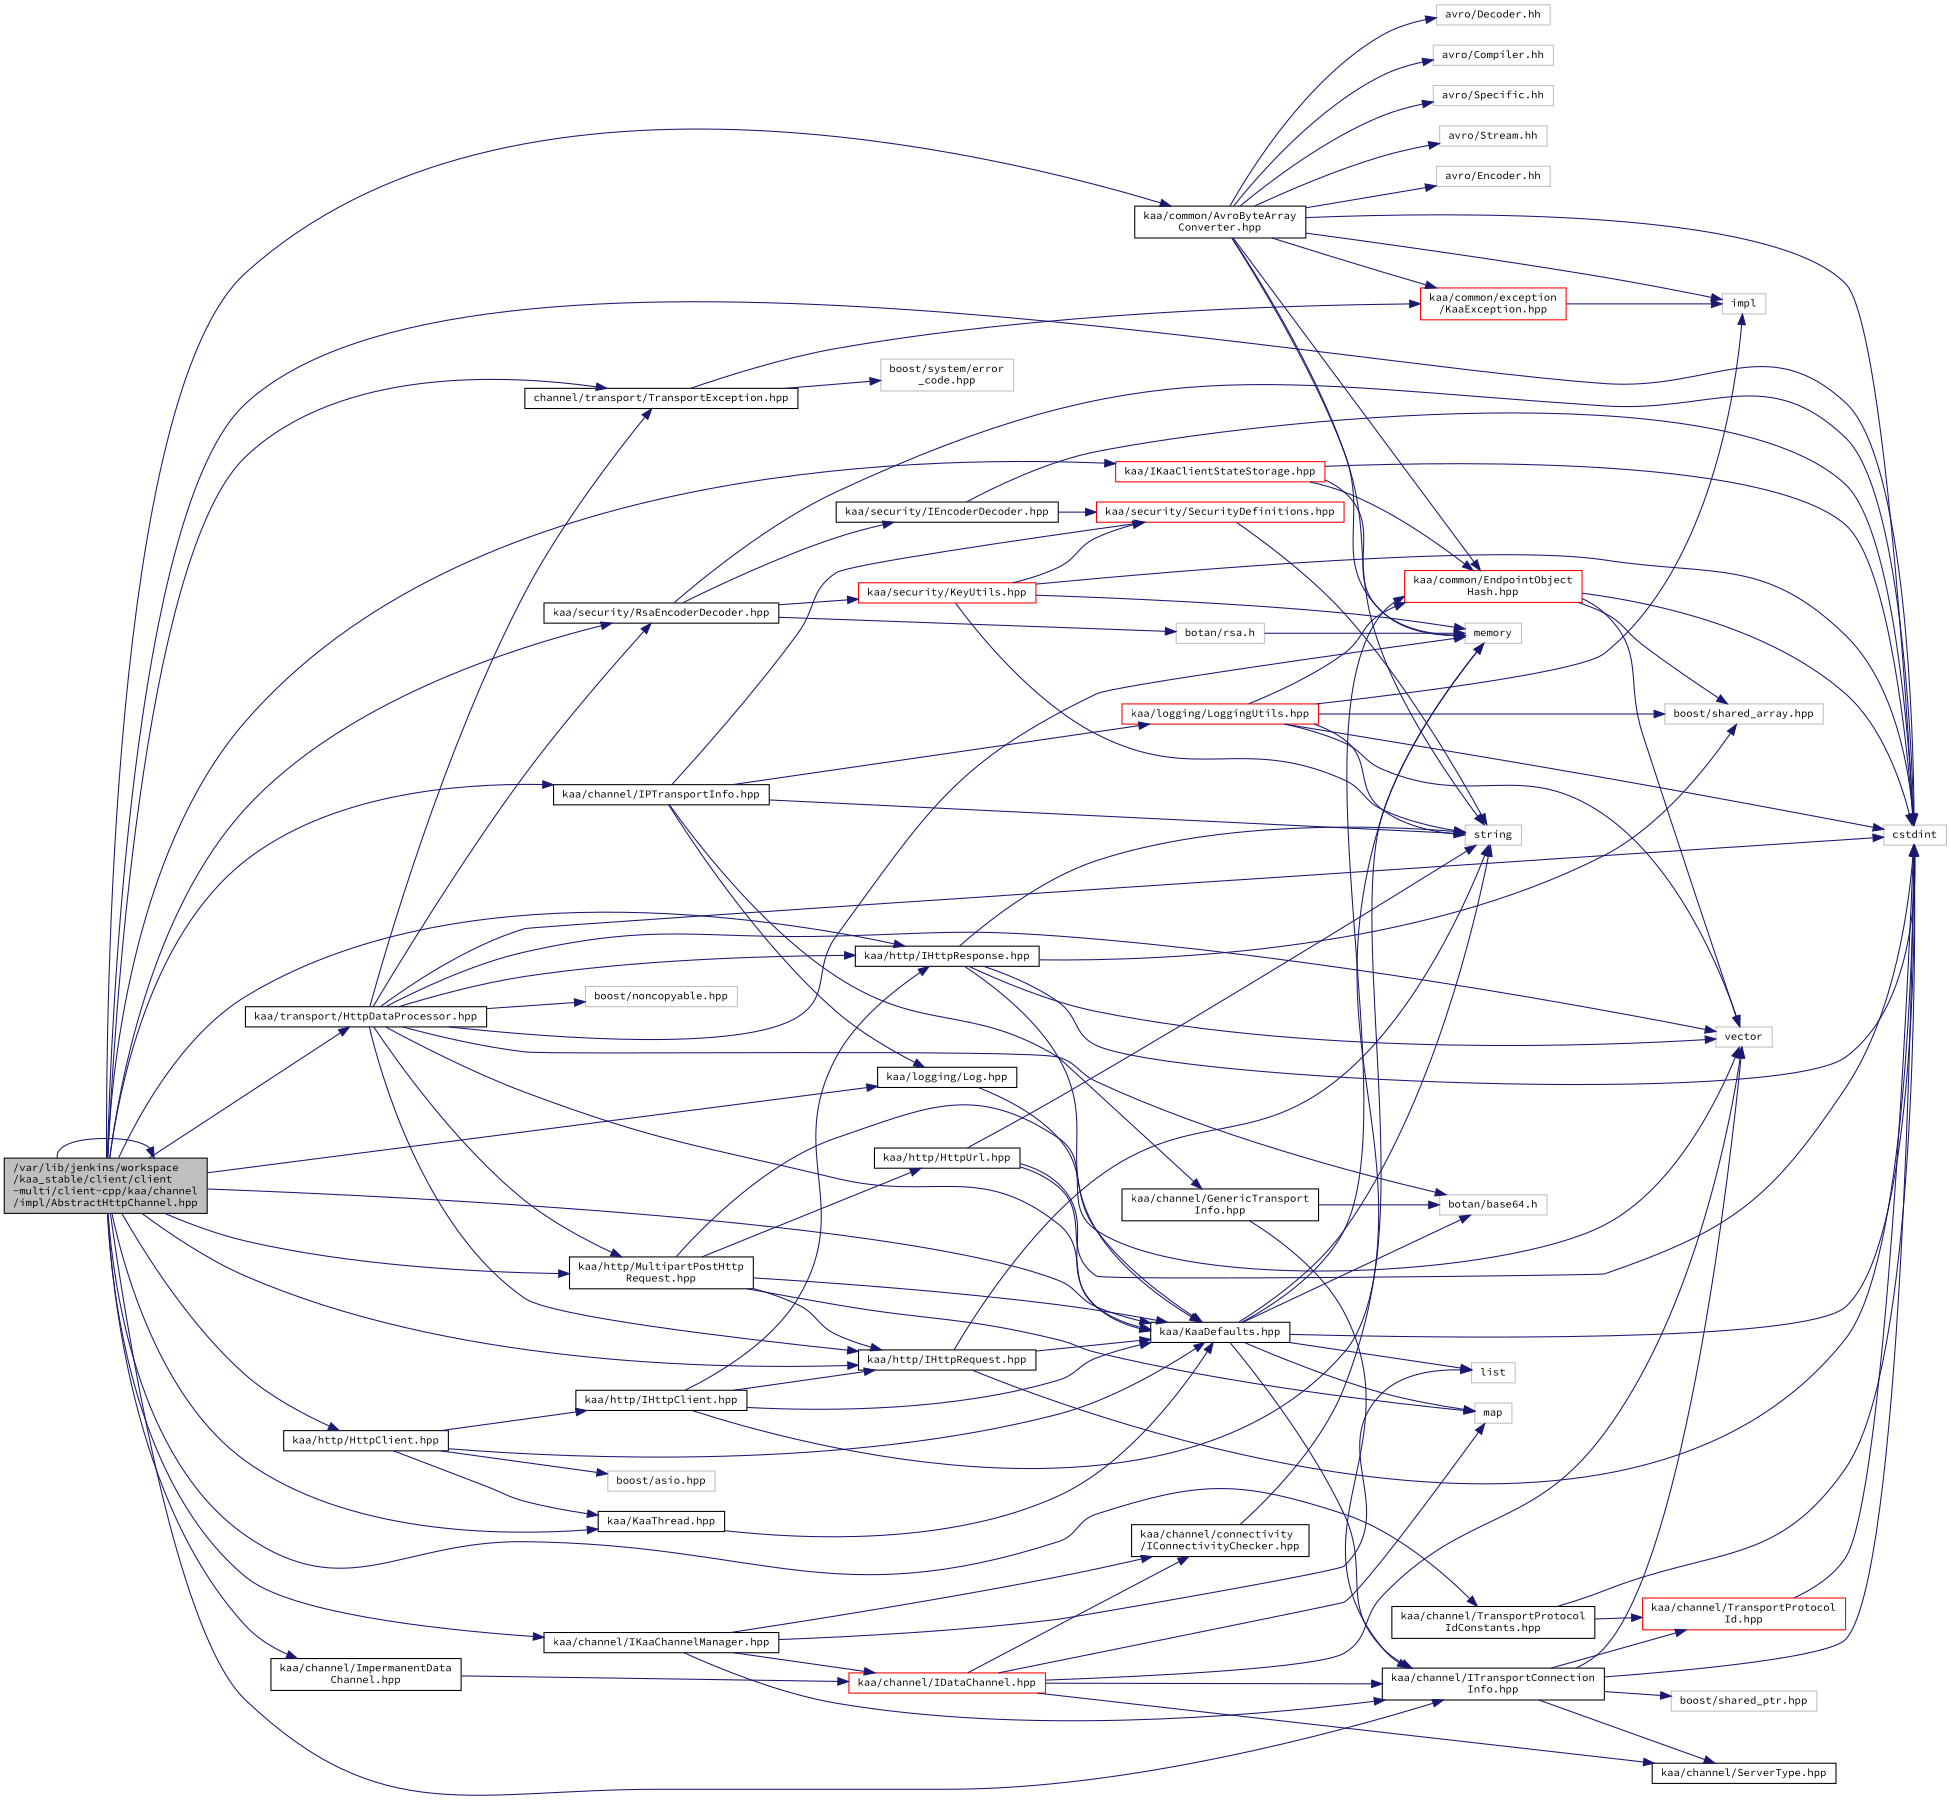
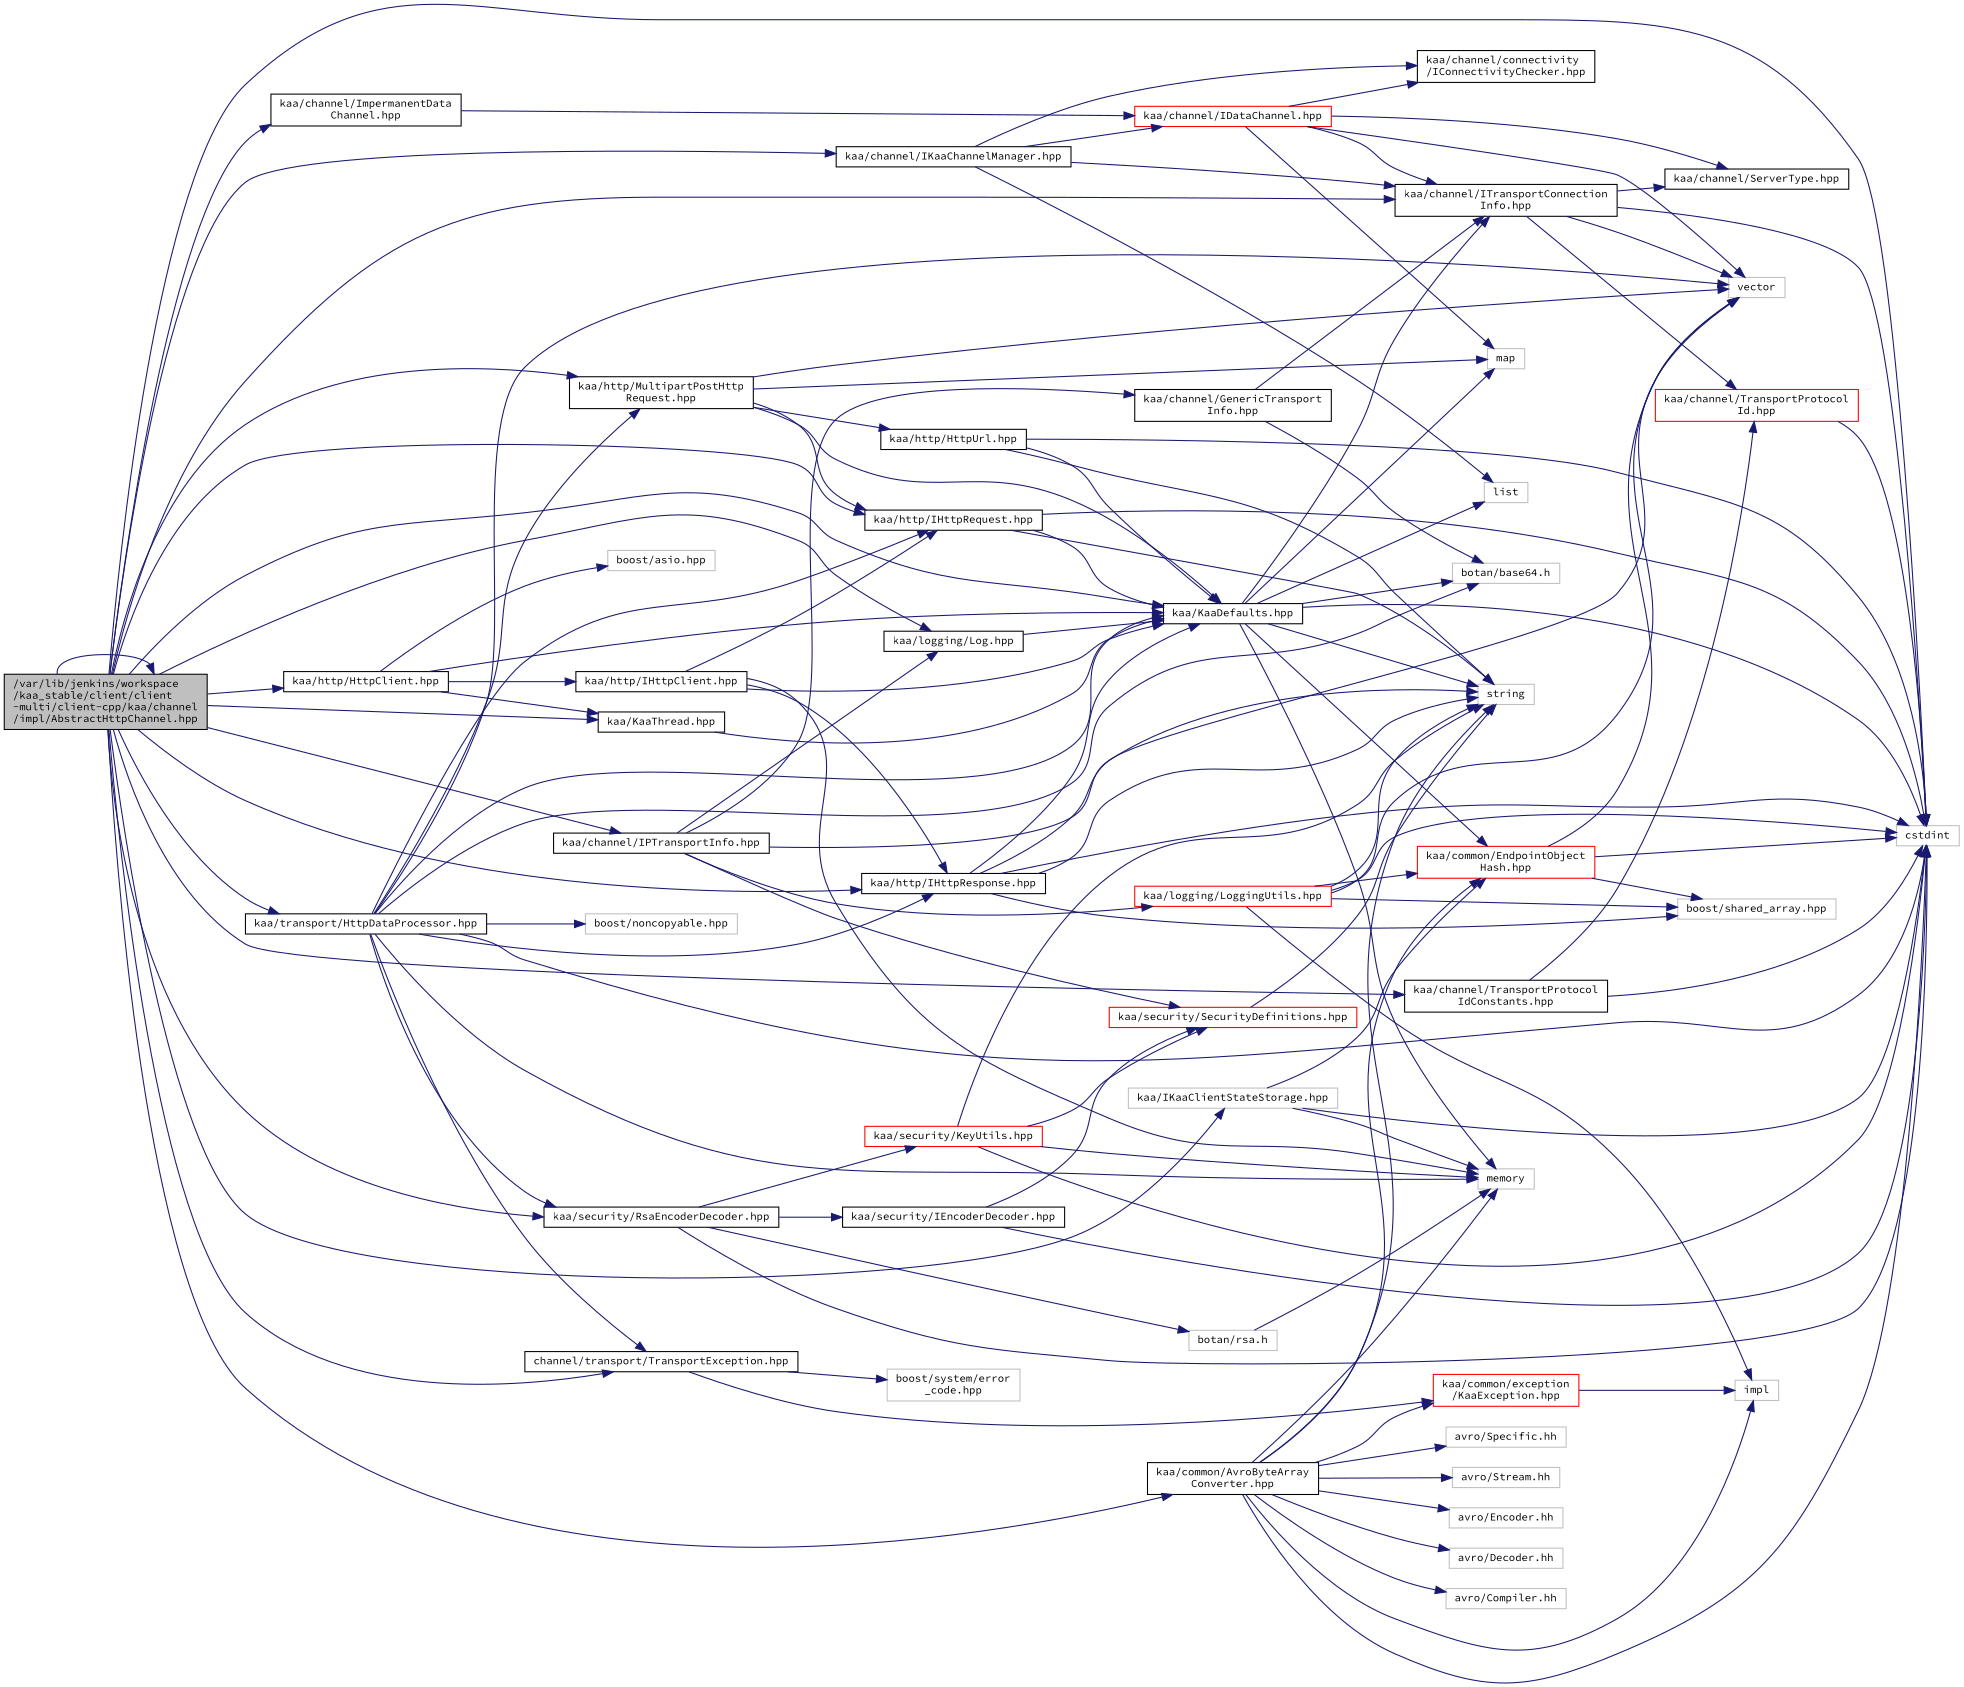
node "kaa/IKaaClientStateStorage.hpp": color red -> grey75
edge "kaa/channel/connectivity /IConnectivityChecker.hpp" -> "memory": now "kaa/KaaDefaults.hpp" -> "memory"
node "boost/shared_ptr.hpp": removed
